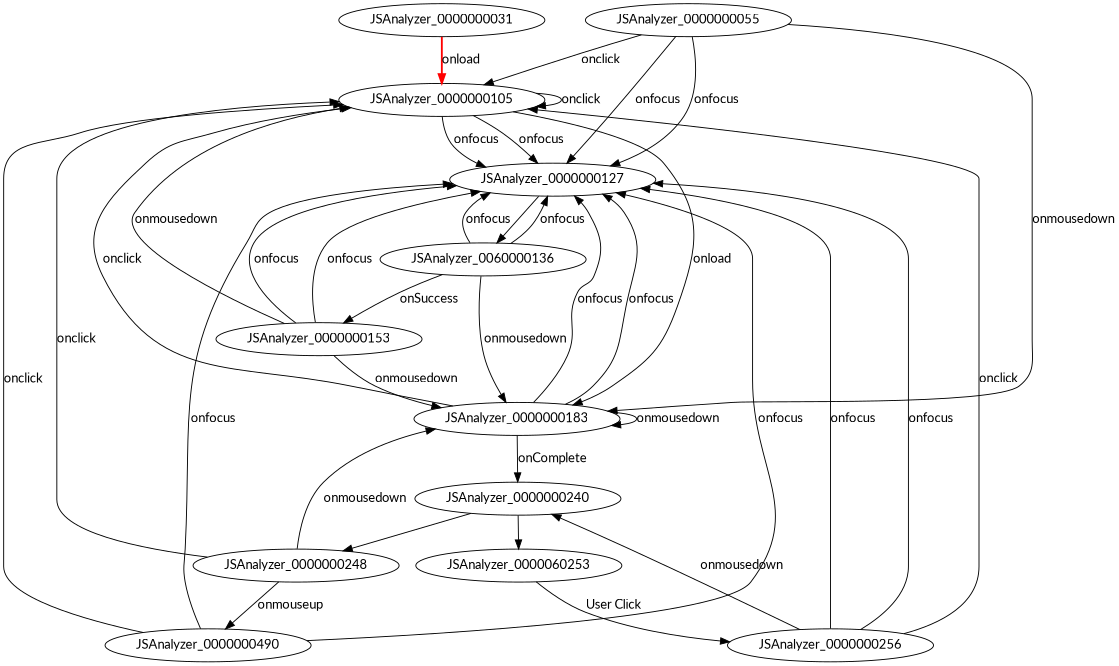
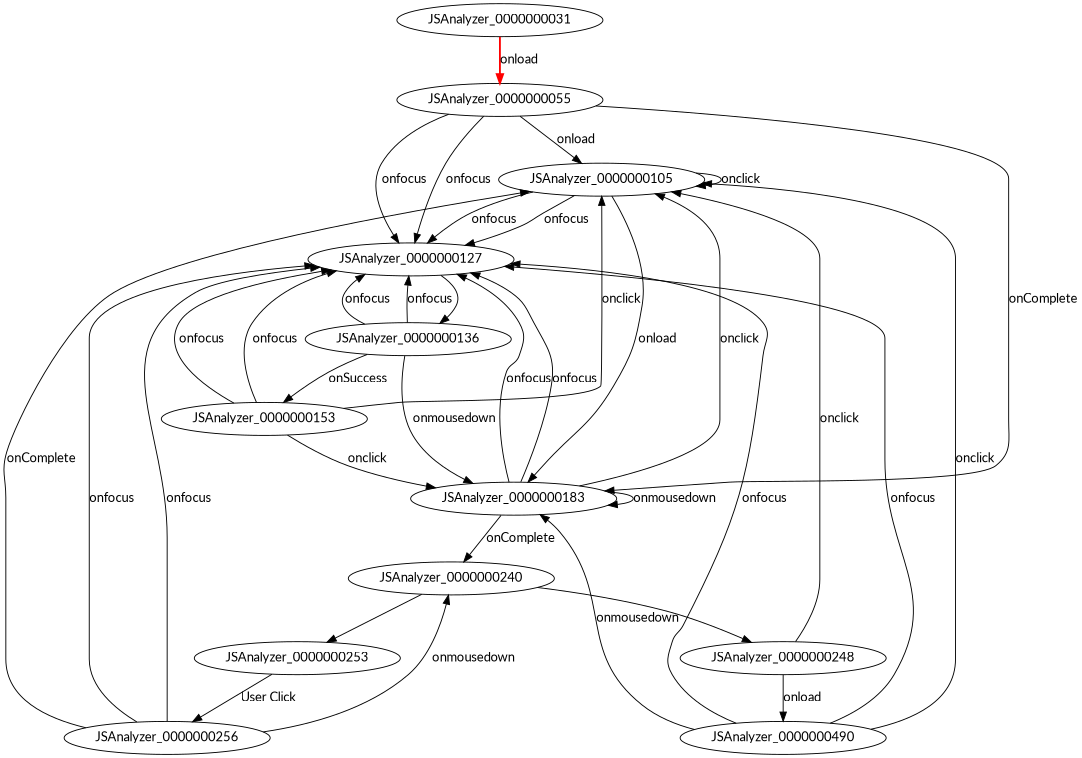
edge "JSAnalyzer_0000000031" -> "JSAnalyzer_0000000105": now "JSAnalyzer_0000000031" -> "JSAnalyzer_0000000055"
edge "JSAnalyzer_0000000055" -> "JSAnalyzer_0000000105": label "onclick" -> "onload"
edge "JSAnalyzer_0000000153" -> "JSAnalyzer_0000000105": label "onmousedown" -> "onclick"
edge "JSAnalyzer_0000000055" -> "JSAnalyzer_0000000183": label "onmousedown" -> "onComplete"
node "JSAnalyzer_0060000136": label "JSAnalyzer_0060000136" -> "JSAnalyzer_0000000136"
edge "JSAnalyzer_0000000153" -> "JSAnalyzer_0000000183": label "onmousedown" -> "onclick"
edge "JSAnalyzer_0000000256" -> "JSAnalyzer_0000000105": label "onclick" -> "onComplete"
edge "JSAnalyzer_0000000248" -> "JSAnalyzer_0000000183": now "JSAnalyzer_0000000490" -> "JSAnalyzer_0000000183"
node "JSAnalyzer_0000060253": label "JSAnalyzer_0000060253" -> "JSAnalyzer_0000000253"
edge "JSAnalyzer_0000000248" -> "JSAnalyzer_0000000490": label "onmouseup" -> "onload"
